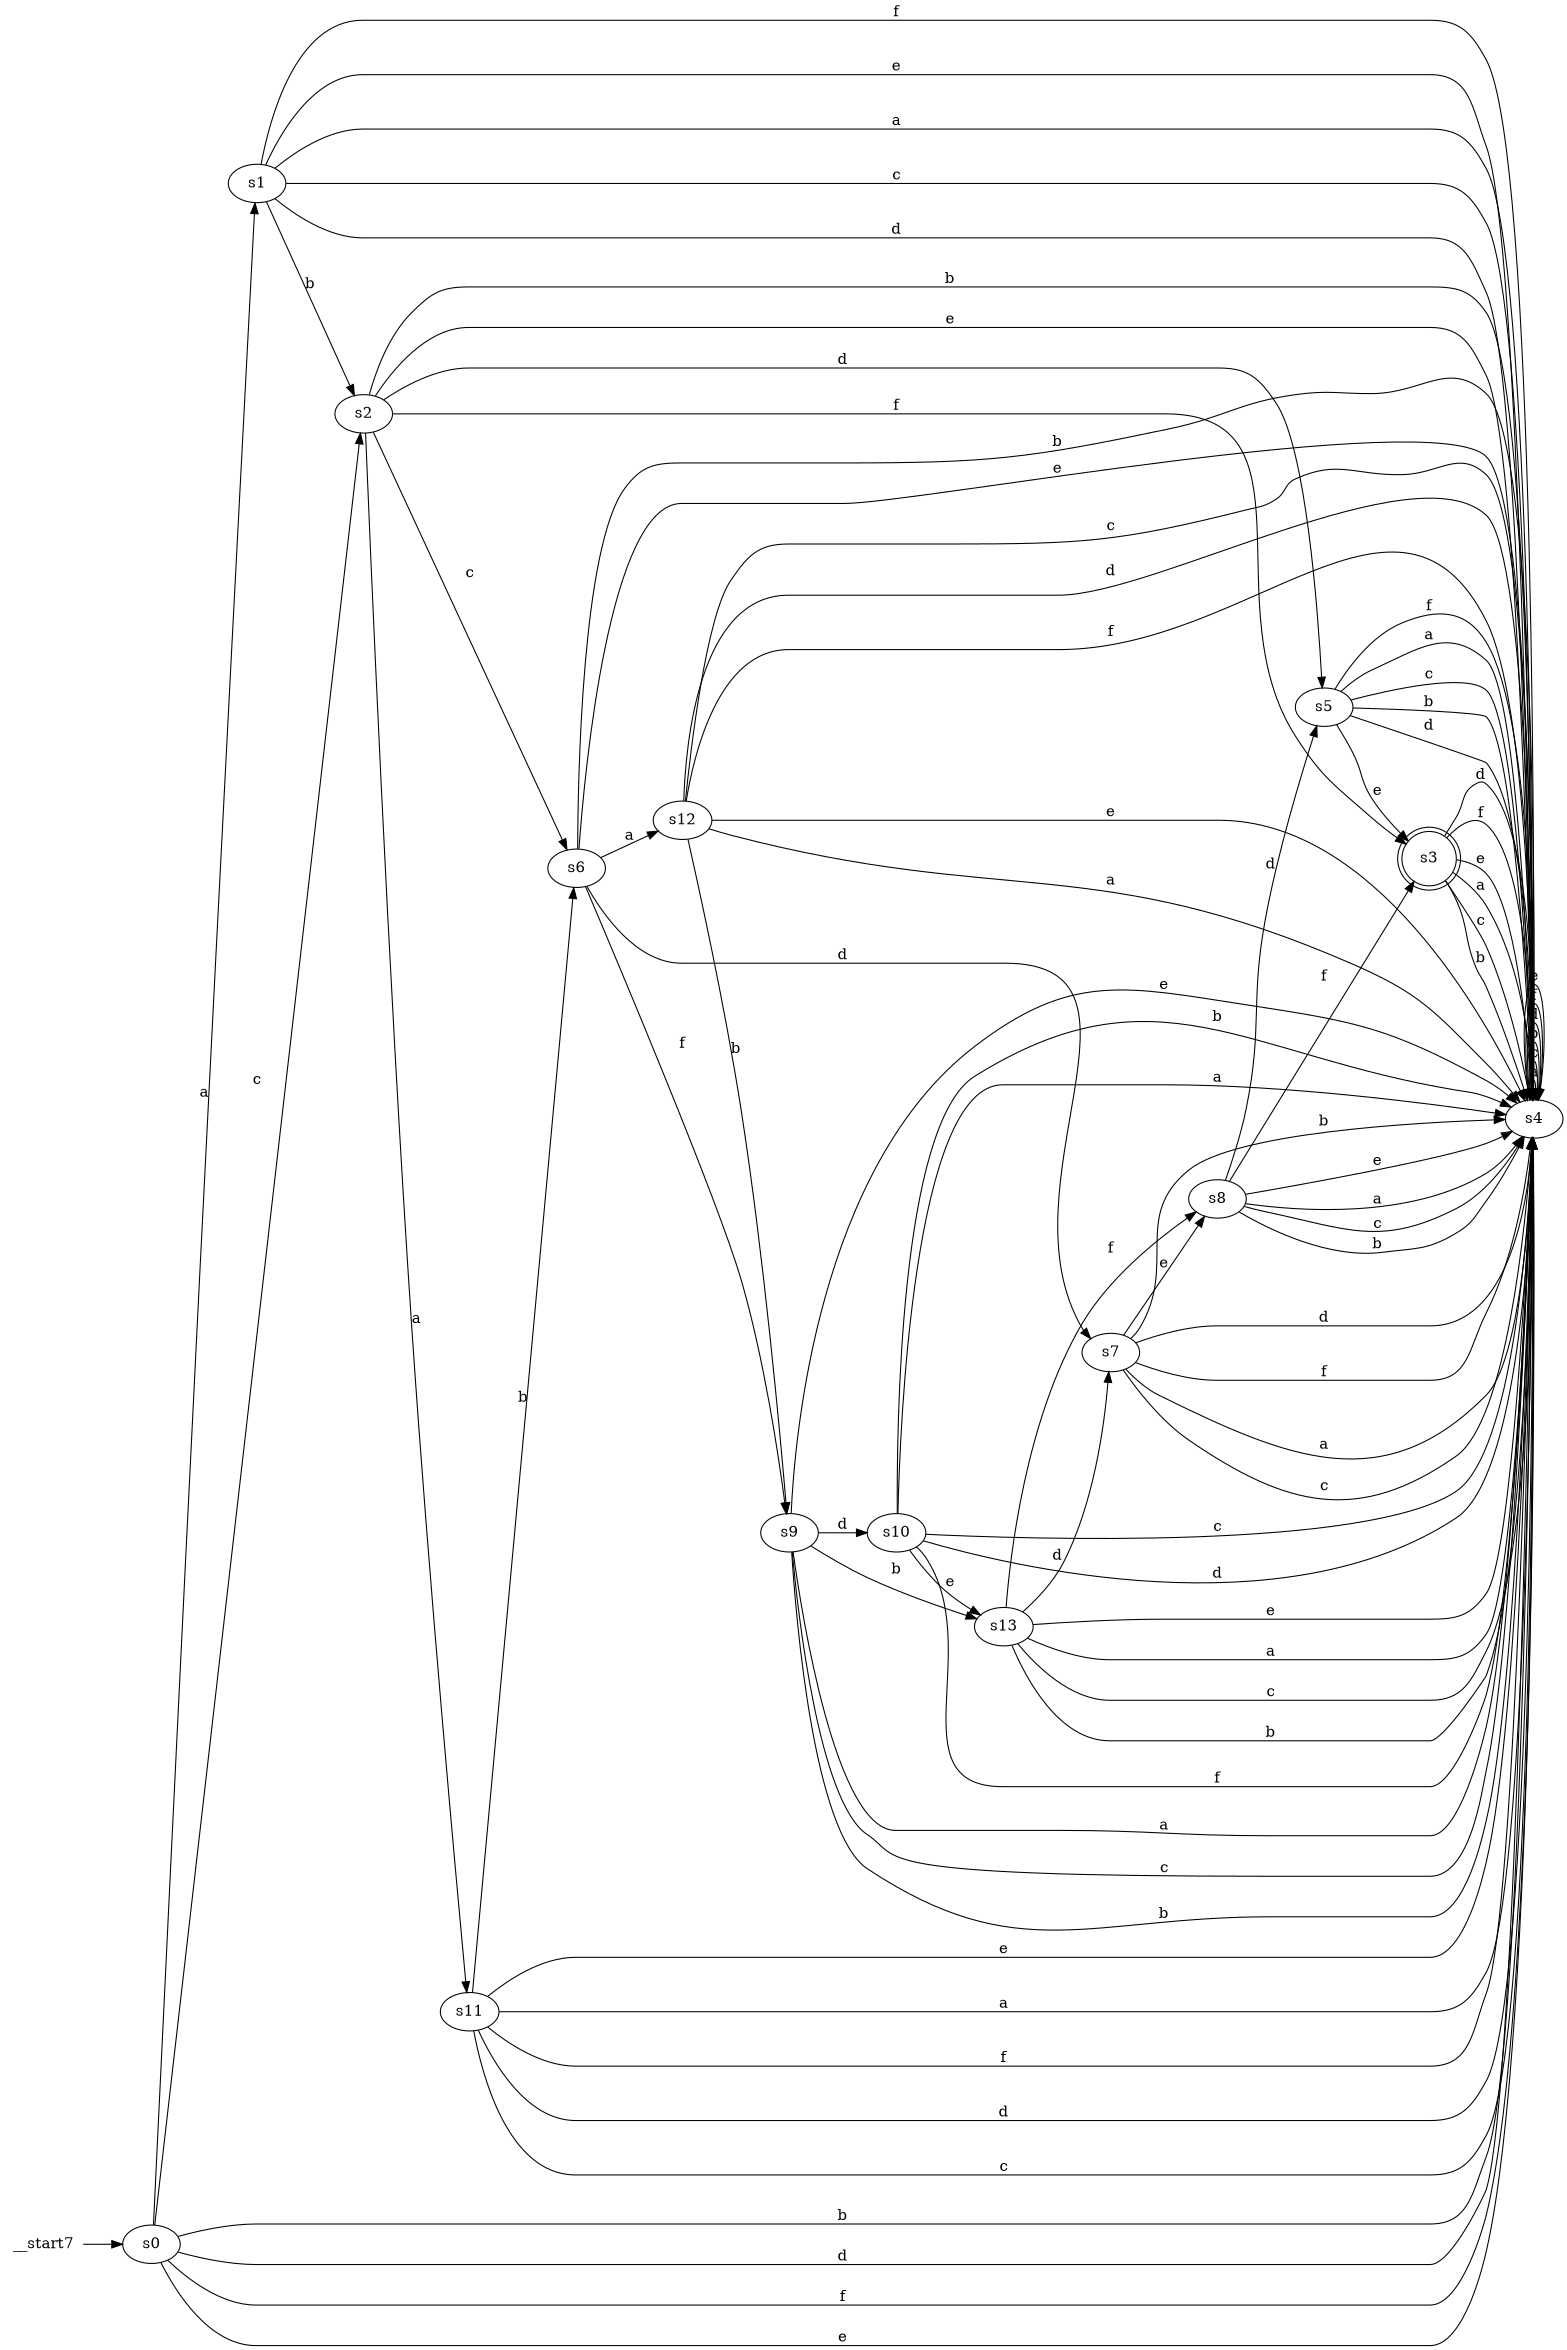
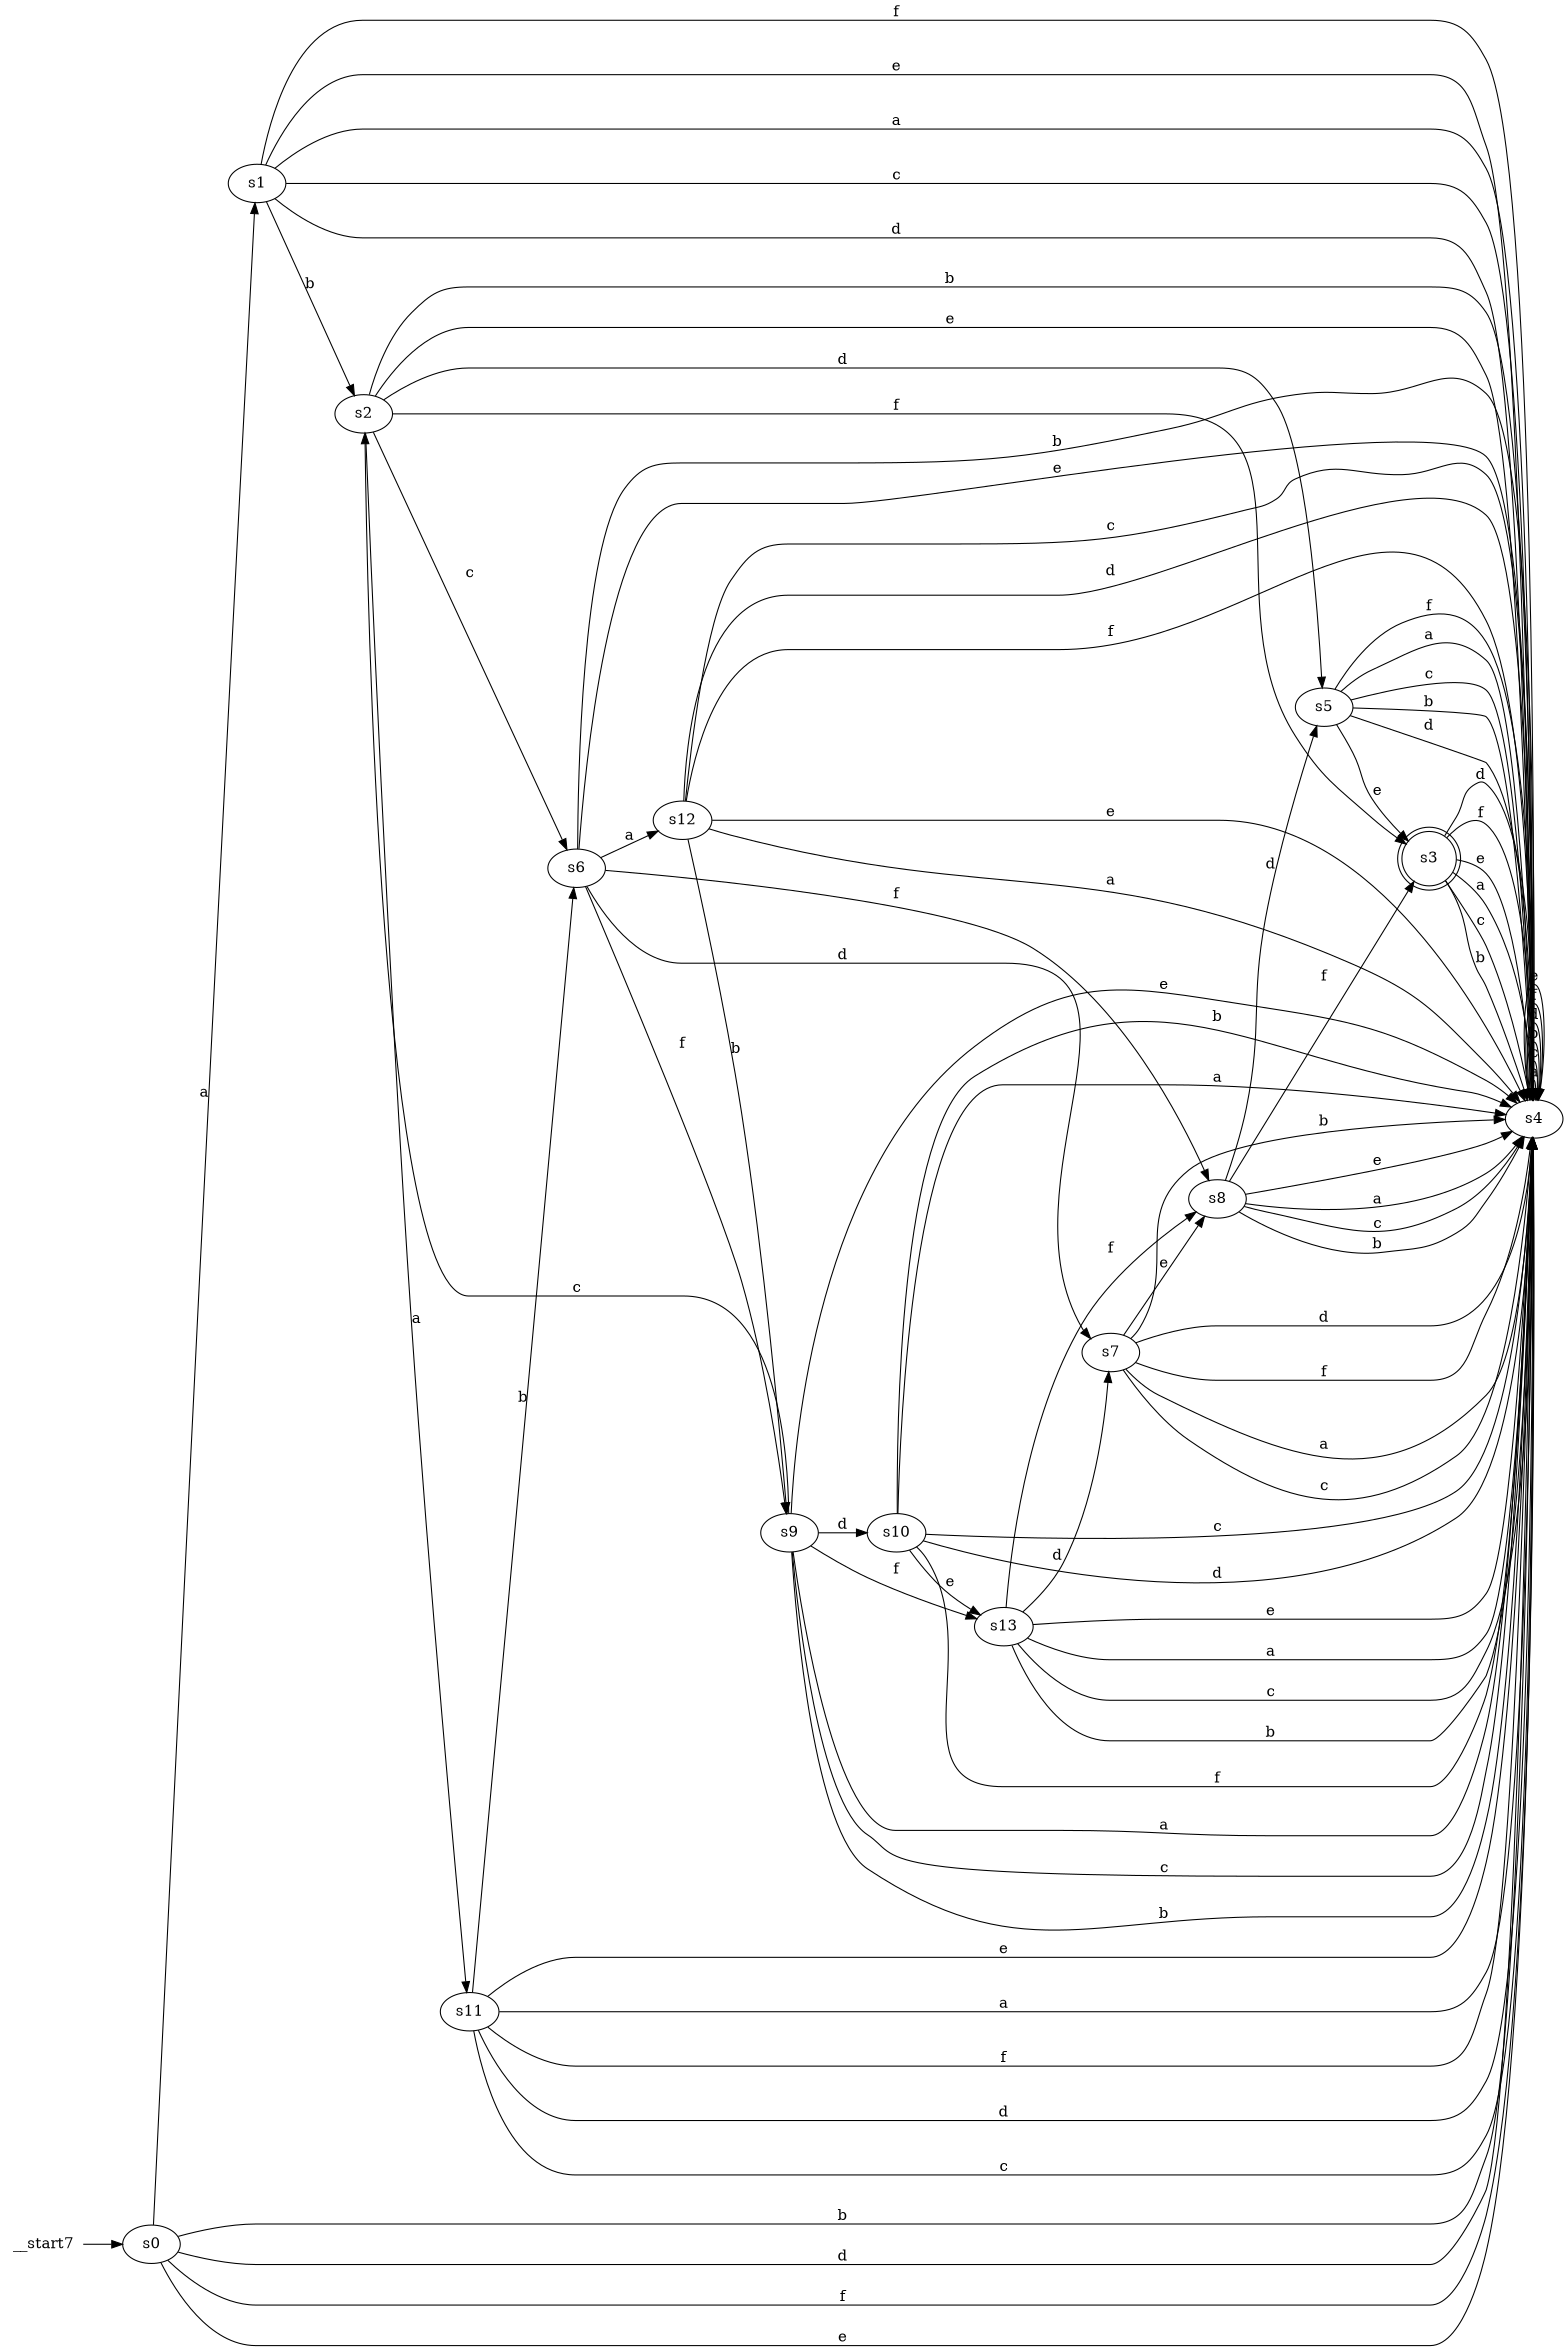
edge "s6" -> "s8": added, label "f"
edge "s0" -> "s2": now "s9" -> "s2"
edge "s9" -> "s13": label "b" -> "f"
